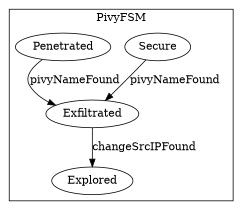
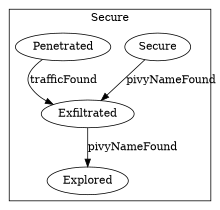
cluster "PivyFSM": label "PivyFSM" -> "Secure"
edge "Penetrated" -> "Exfiltrated": label "pivyNameFound" -> "trafficFound"
edge "Exfiltrated" -> "Explored": label "changeSrcIPFound" -> "pivyNameFound"
